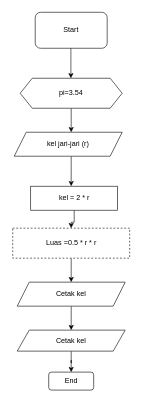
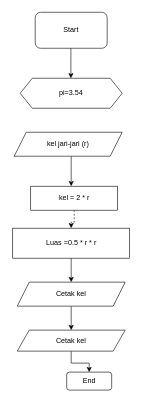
edge "pi=3.54" -> "kel jari-jari (r)": removed
edge "kel = 2 * r" -> "Luas =0.5 * r * r": style solid -> dashed
node "Luas =0.5 * r * r": style dashed -> solid
node "End": moved (71, 381) -> (89, 381)
